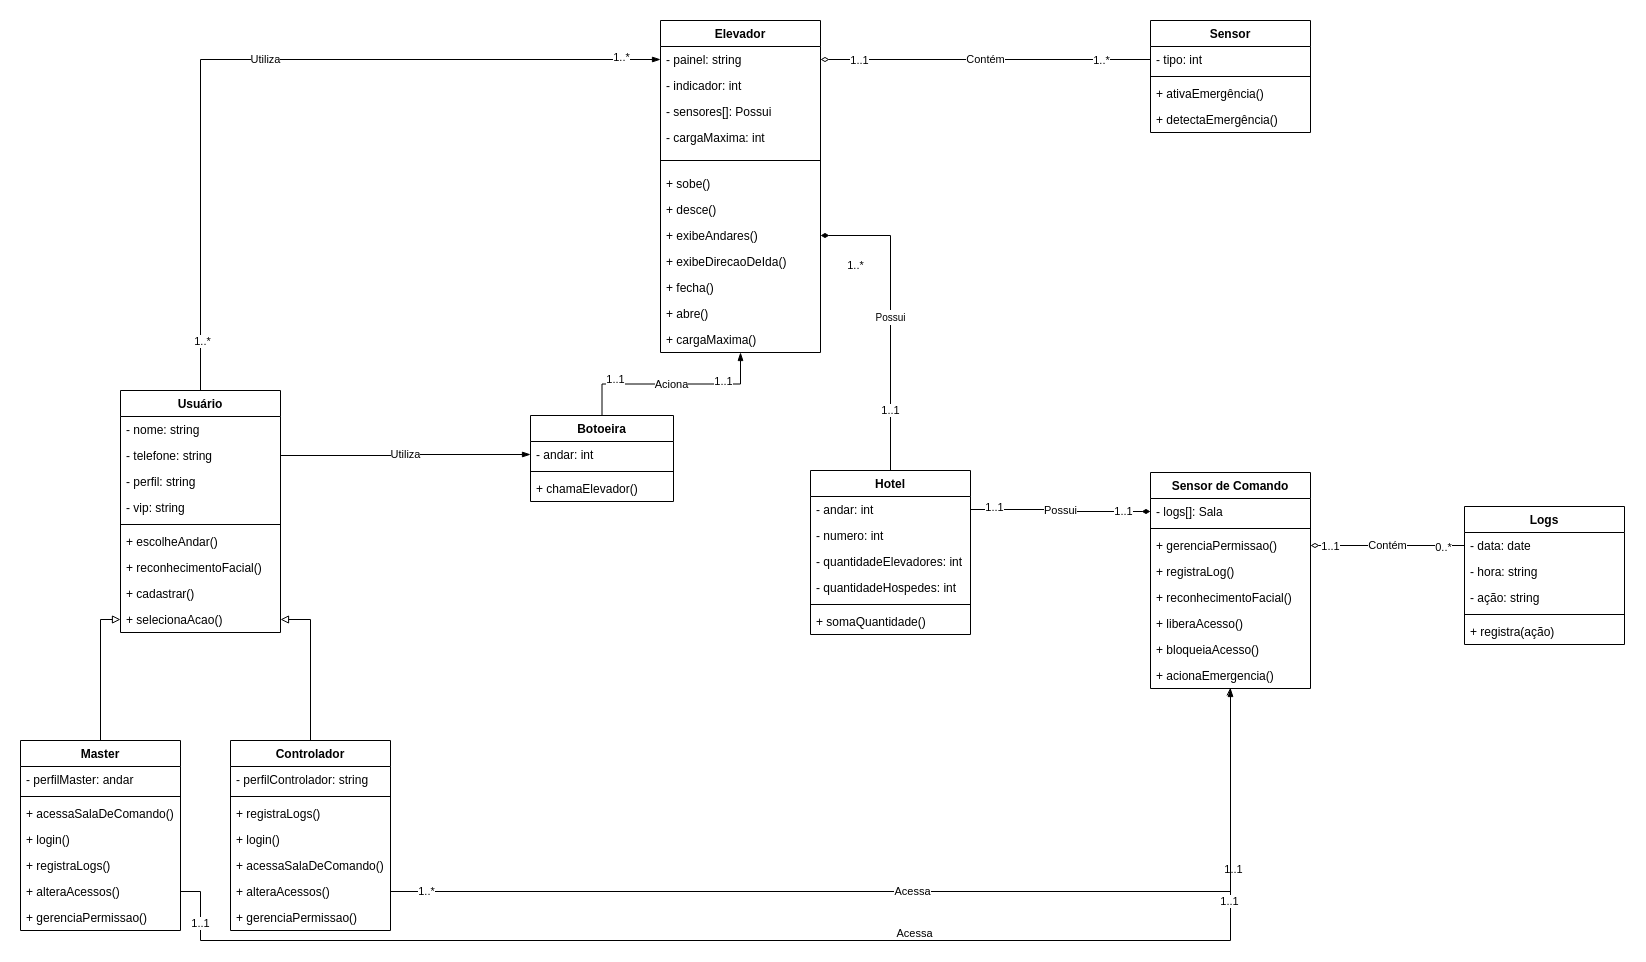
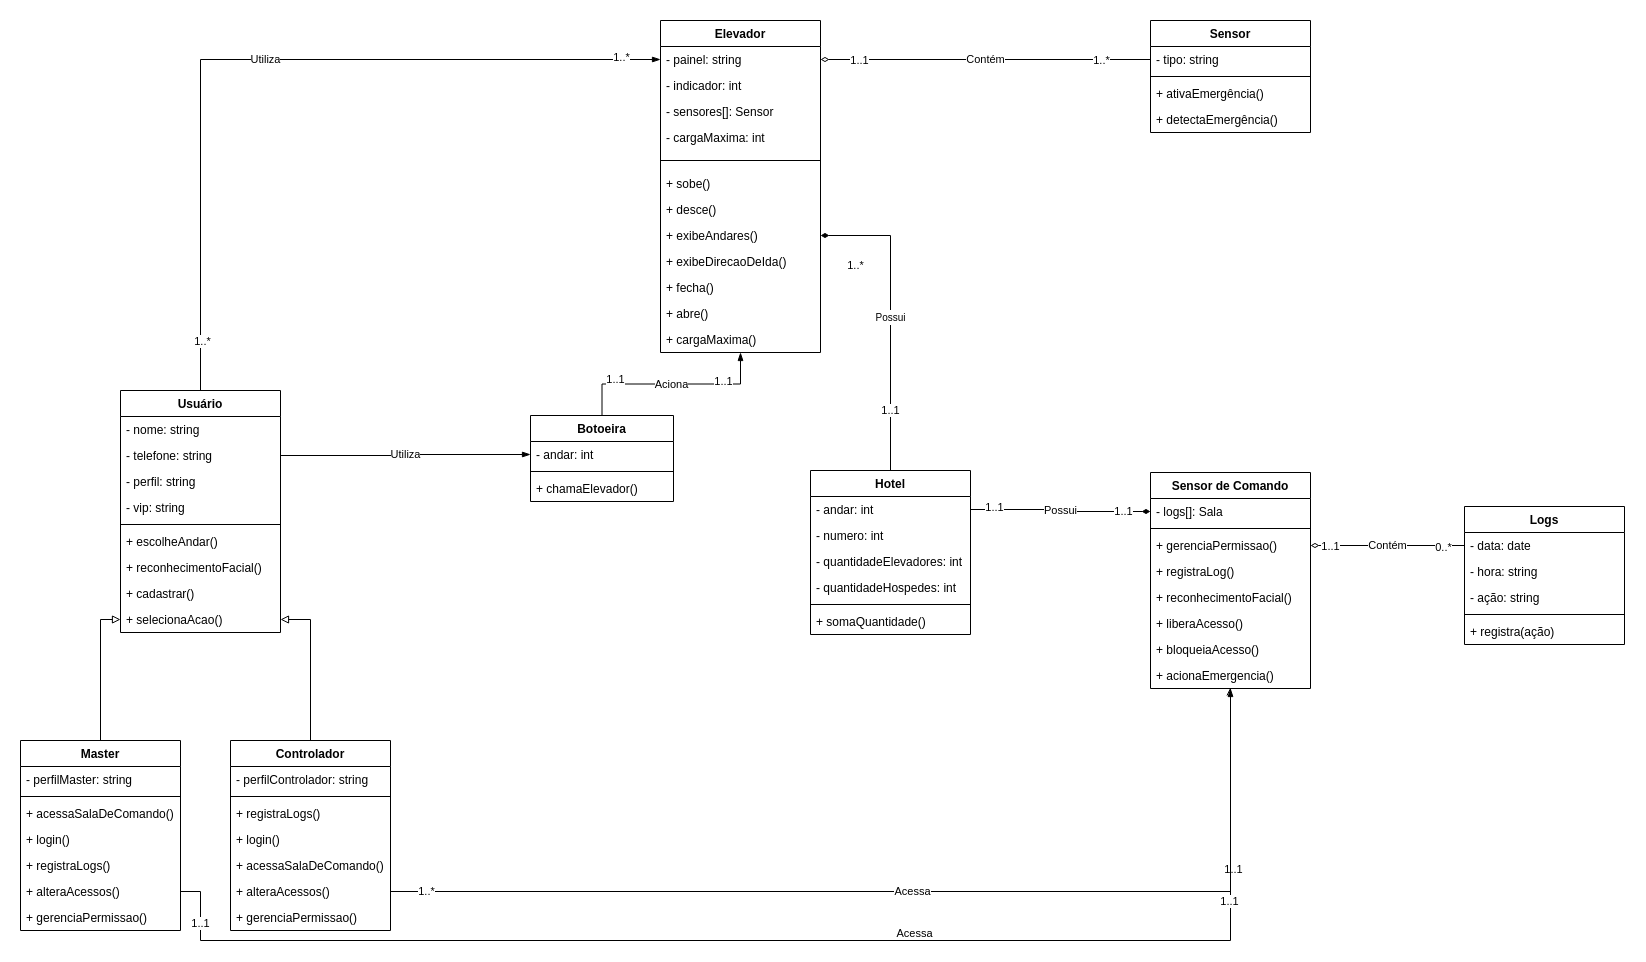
node "- tipo: int": label "- tipo: int" -> "- tipo: string"
node "- sensores[]: Possui": label "- sensores[]: Possui" -> "- sensores[]: Sensor"
node "- perfilMaster: andar": label "- perfilMaster: andar" -> "- perfilMaster: string"
